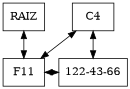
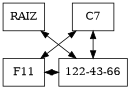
node "C4": label "C4" -> "C7"
edge "RAIZ" -- "F11": now "RAIZ" -- "122-43-66"
